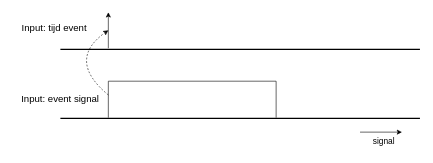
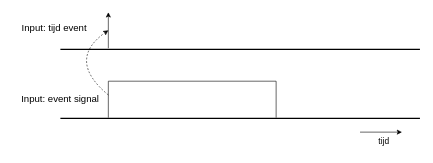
node "signal": label "signal" -> "tijd"
